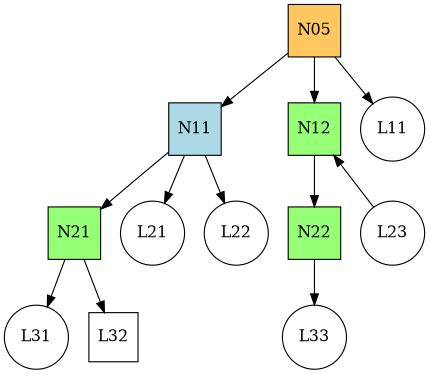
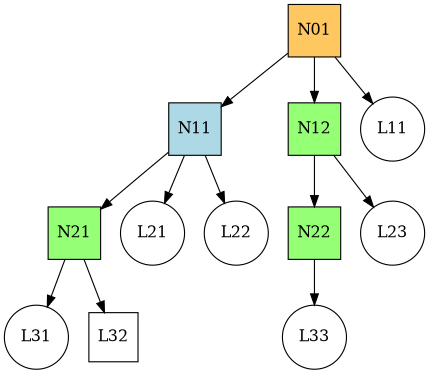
node "N05": label "N05" -> "N01"
edge "L23" -> "N12": reversed
